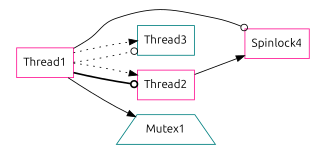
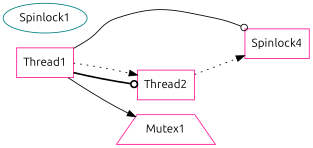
node "Spinlock1": added
node "Thread3": removed
edge "Thread2" -> "Spinlock4": style solid -> dotted
node "Mutex1": color teal -> deeppink
